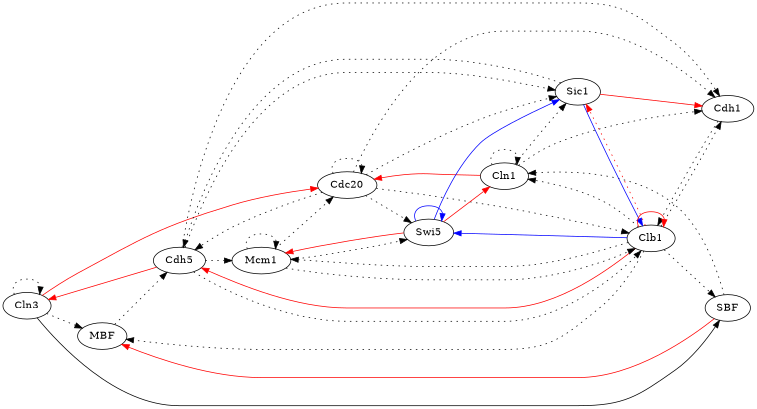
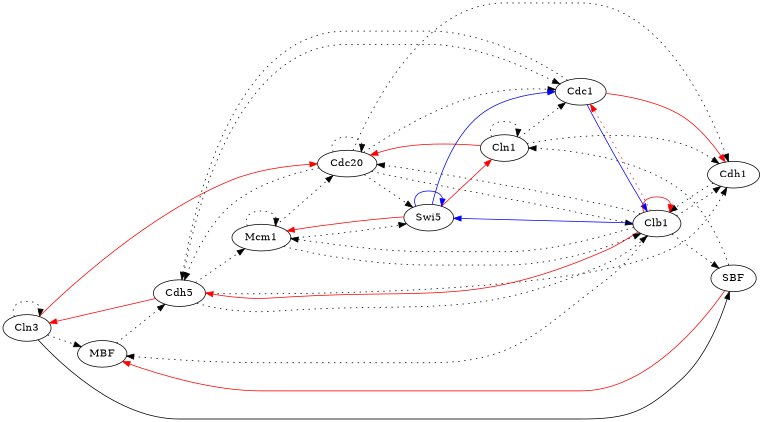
node "Sic1": label "Sic1" -> "Cdc1"
edge "Clb1" -> "Cln1": now "Clb1" -> "Cdc20"
